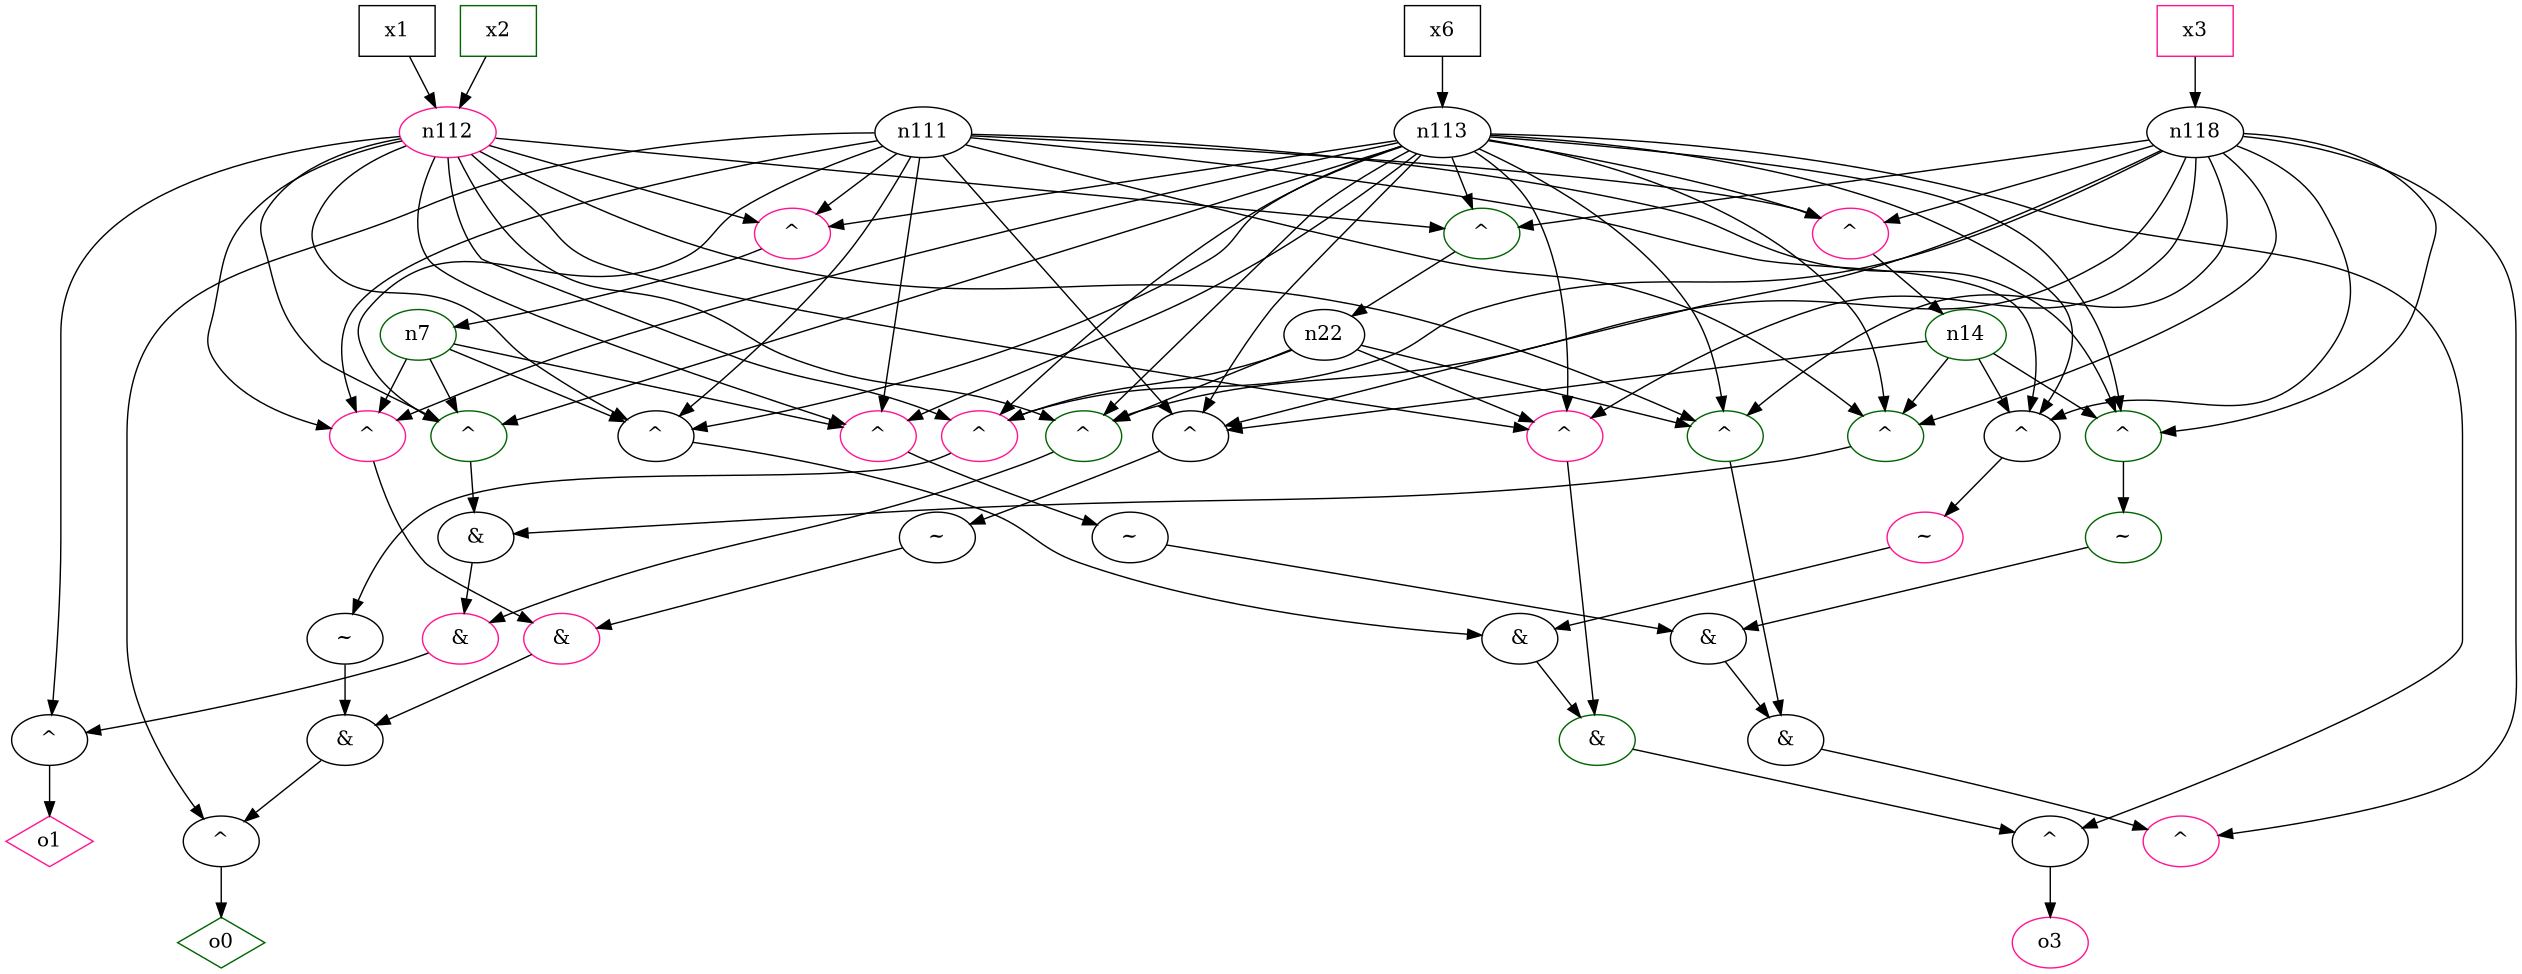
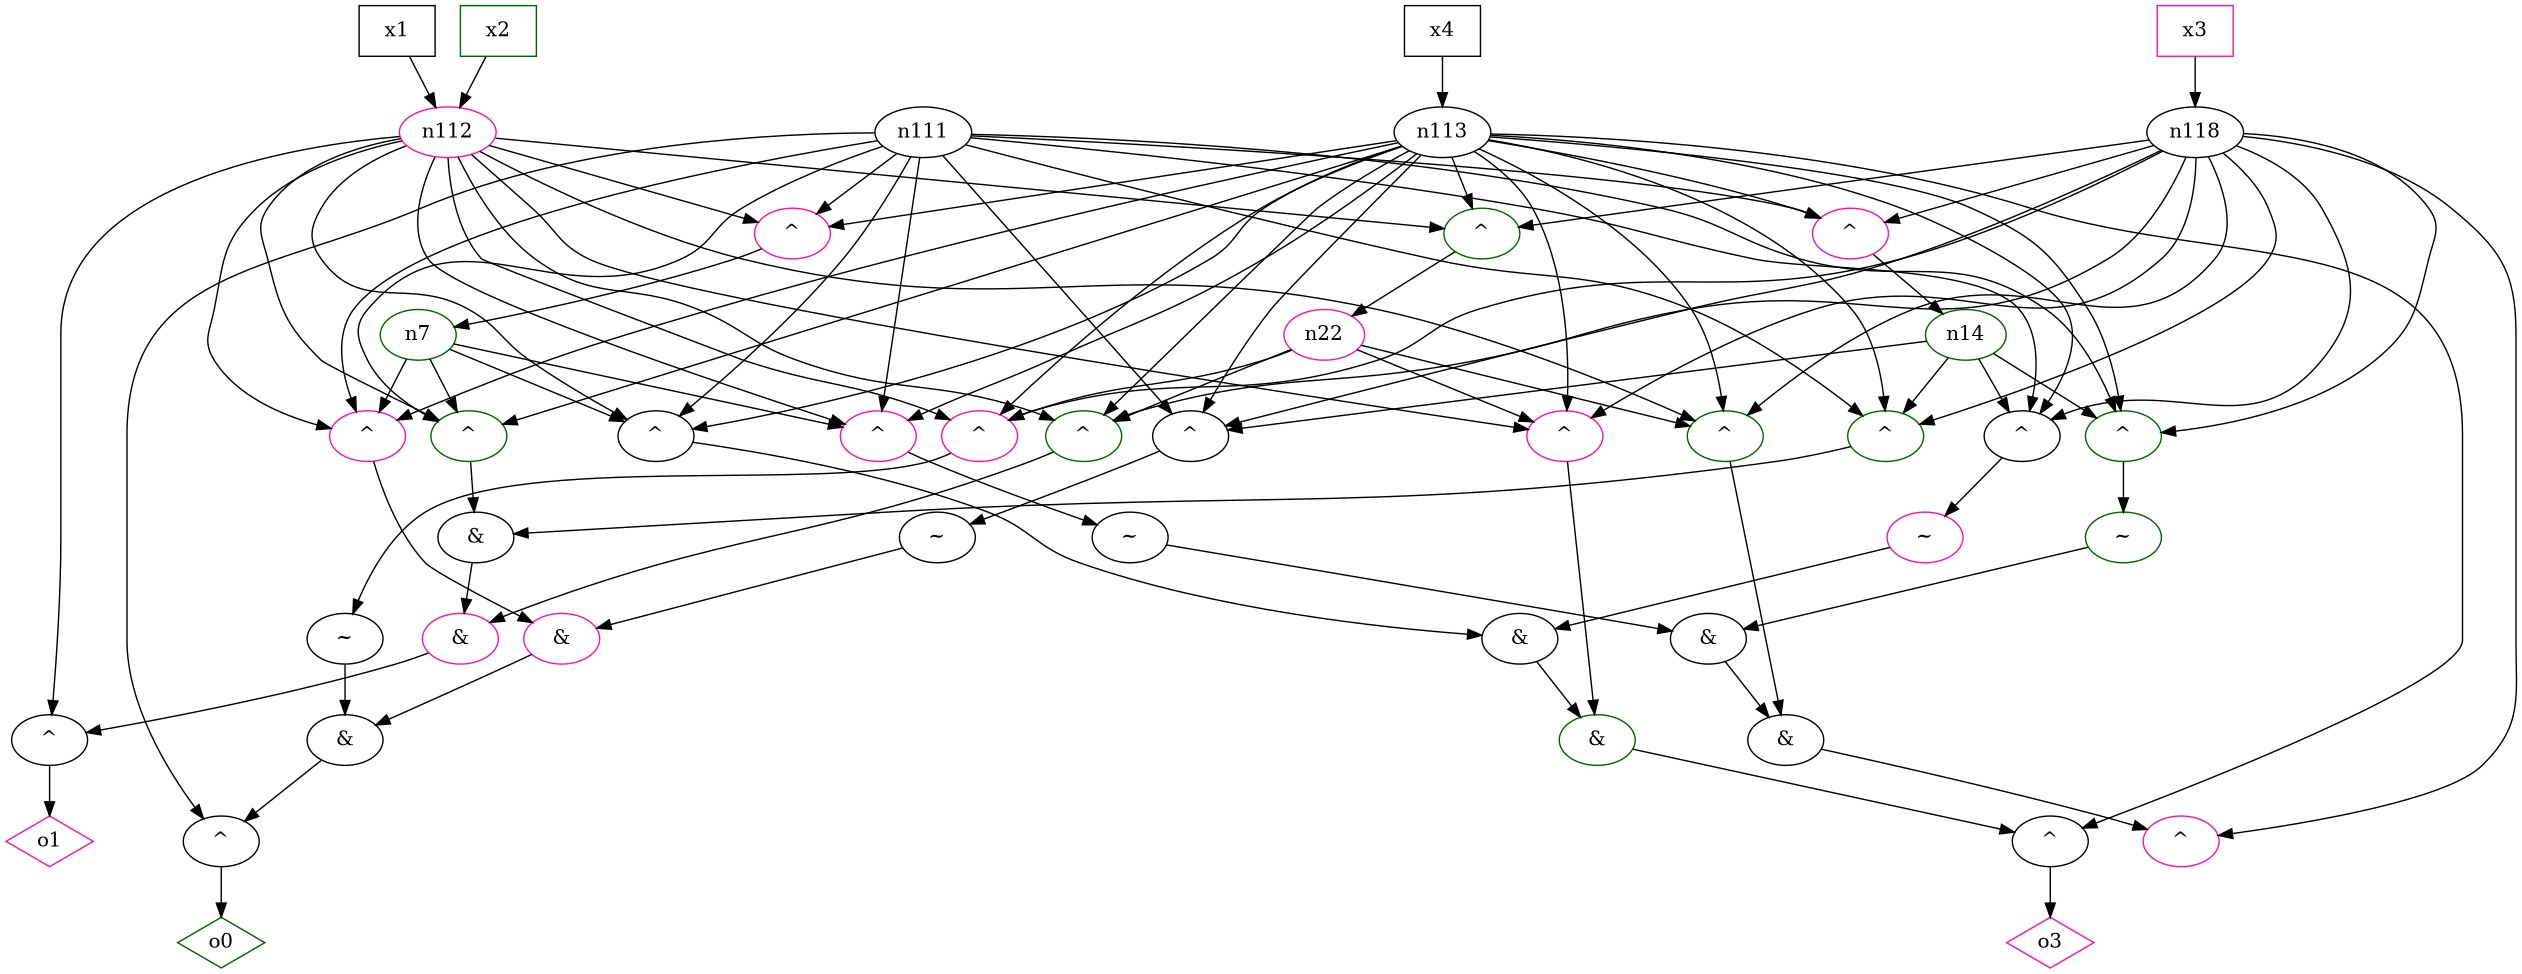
node "x6": label "x6" -> "x4"
node "n22": color black -> deeppink
node "o3": shape ellipse -> diamond
